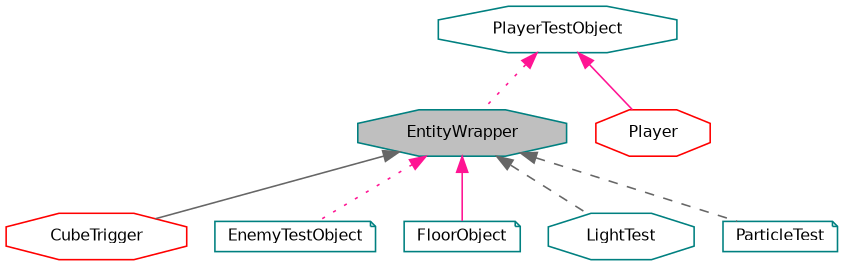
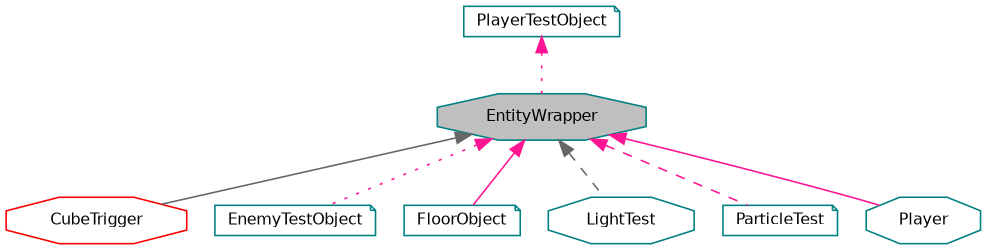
node "PlayerTestObject": shape octagon -> note
edge "Player" -> "PlayerTestObject": now "Player" -> "EntityWrapper"
node "Player": color red -> teal
edge "ParticleTest" -> "EntityWrapper": color gray40 -> deeppink
